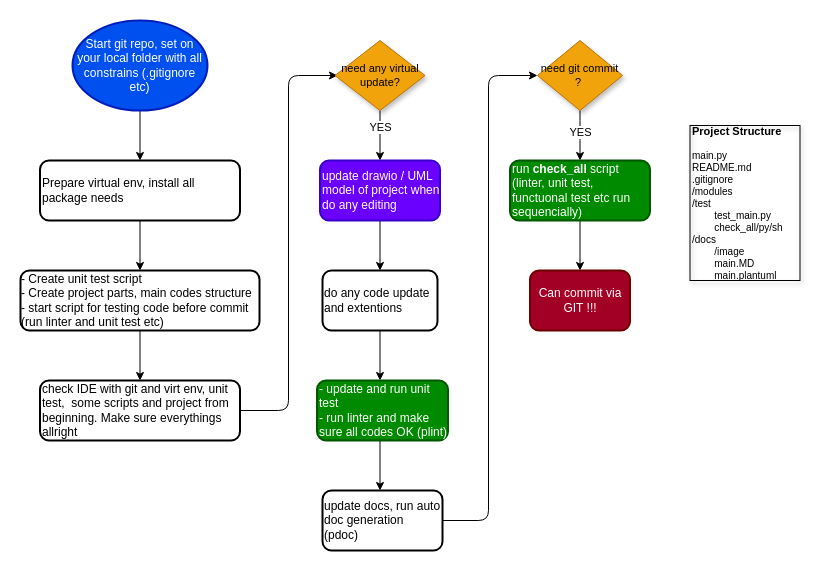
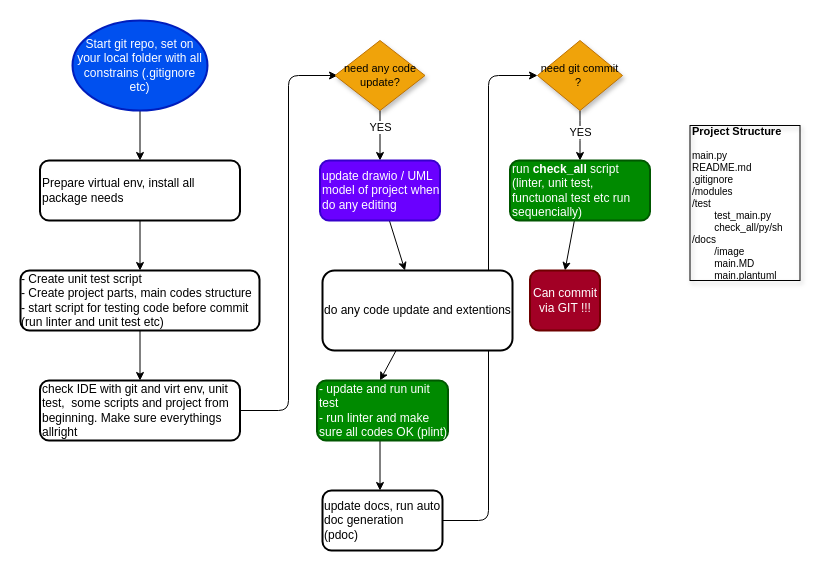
node "need any virtual update?": label "need any virtual update?" -> "need any code update?"
node "do any code update and extentions": size 115x60 -> 190x80
node "Can commit via GIT !!!": size 100x60 -> 70x60
